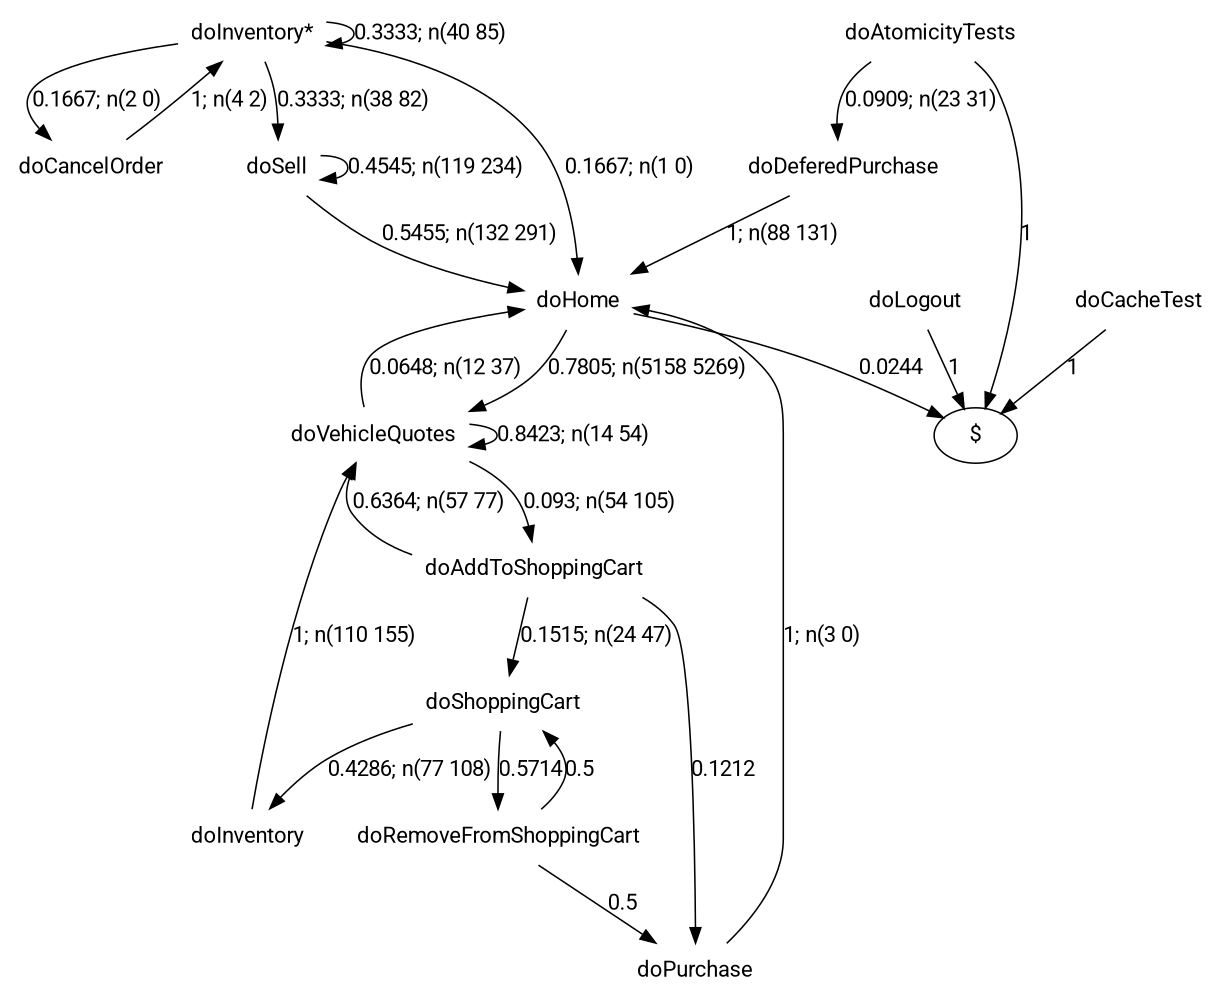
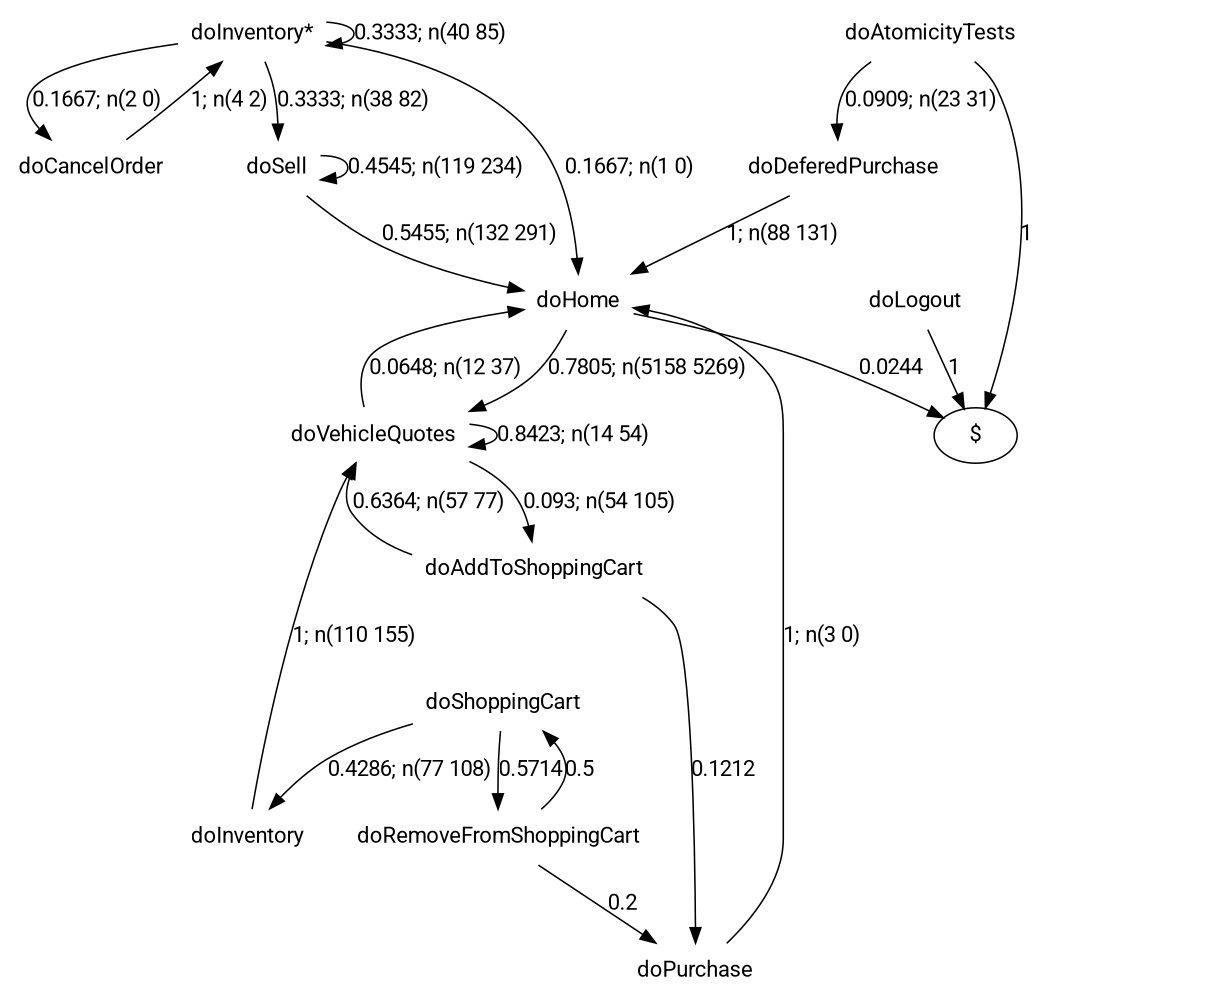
node "doCacheTest": removed
edge "doAddToShoppingCart" -> "doShoppingCart": removed, label "0.1515; n(24 47)"
edge "doRemoveFromShoppingCart" -> "doPurchase": label "0.5" -> "0.2"
